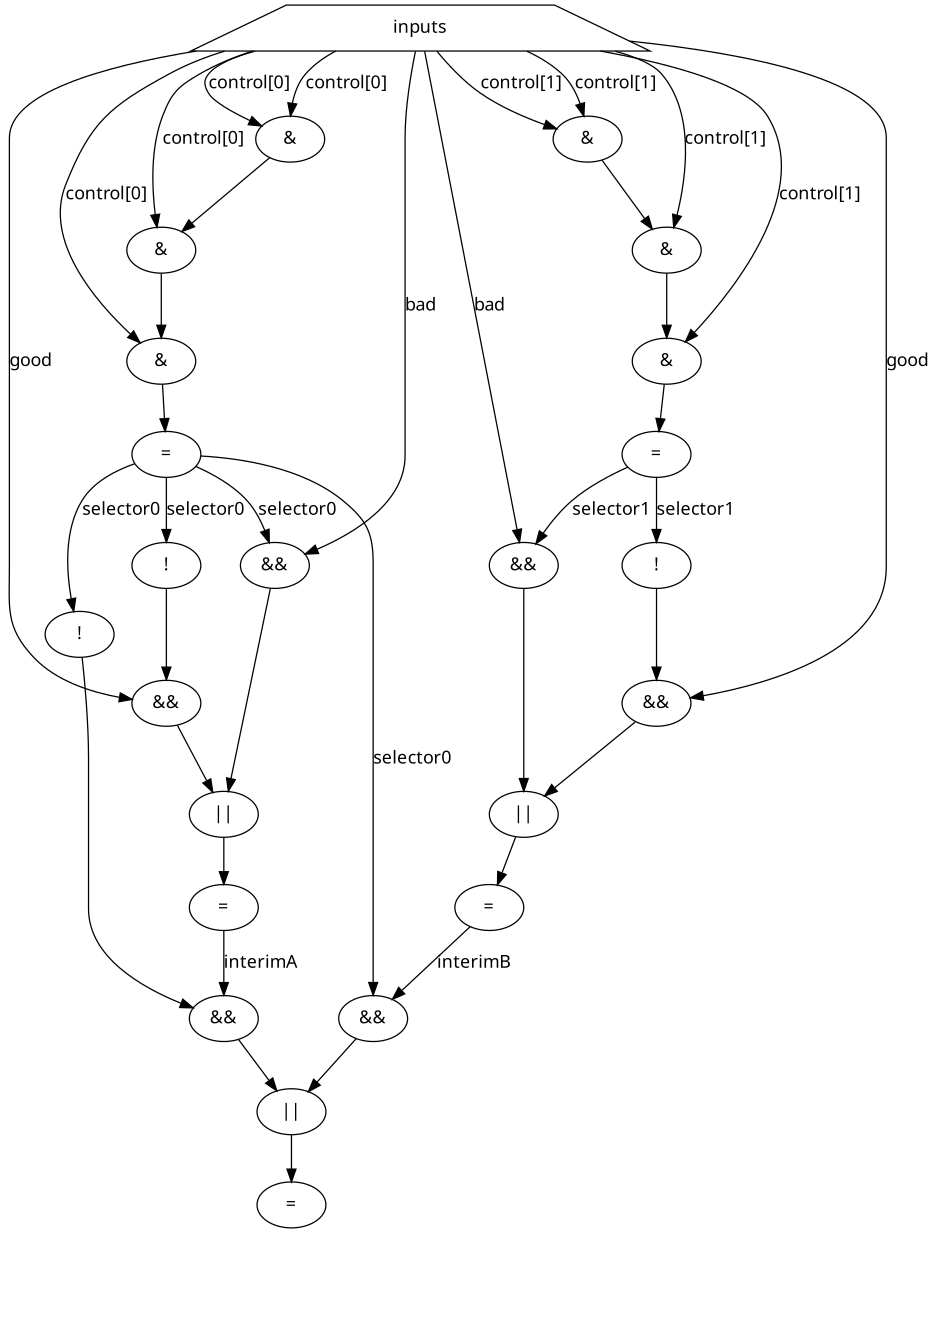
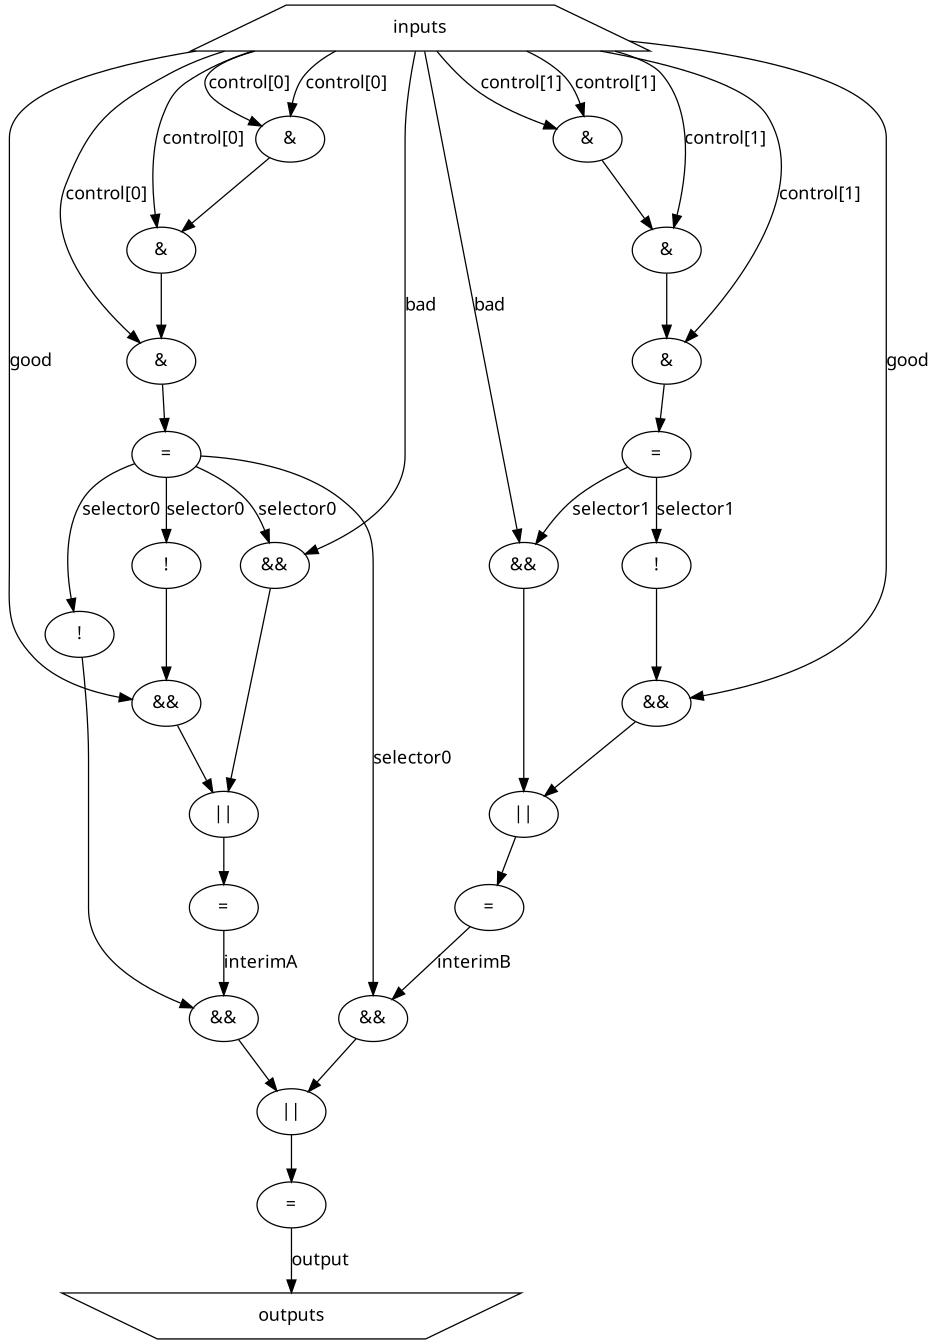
node "outputs": added
